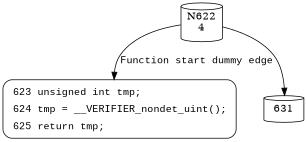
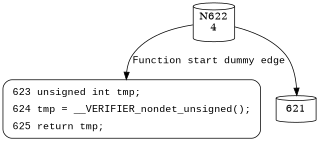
node "623": text "tmp = __VERIFIER_nondet_uint();" -> "tmp = __VERIFIER_nondet_unsigned();"
node "631": label "631" -> "621"
